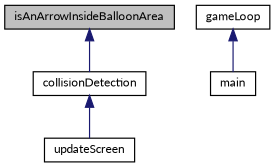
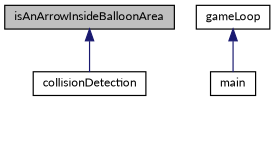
node "updateScreen": removed
